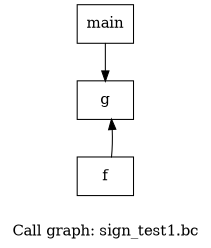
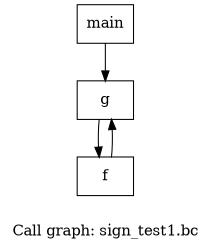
edge "g" -> "f": added
